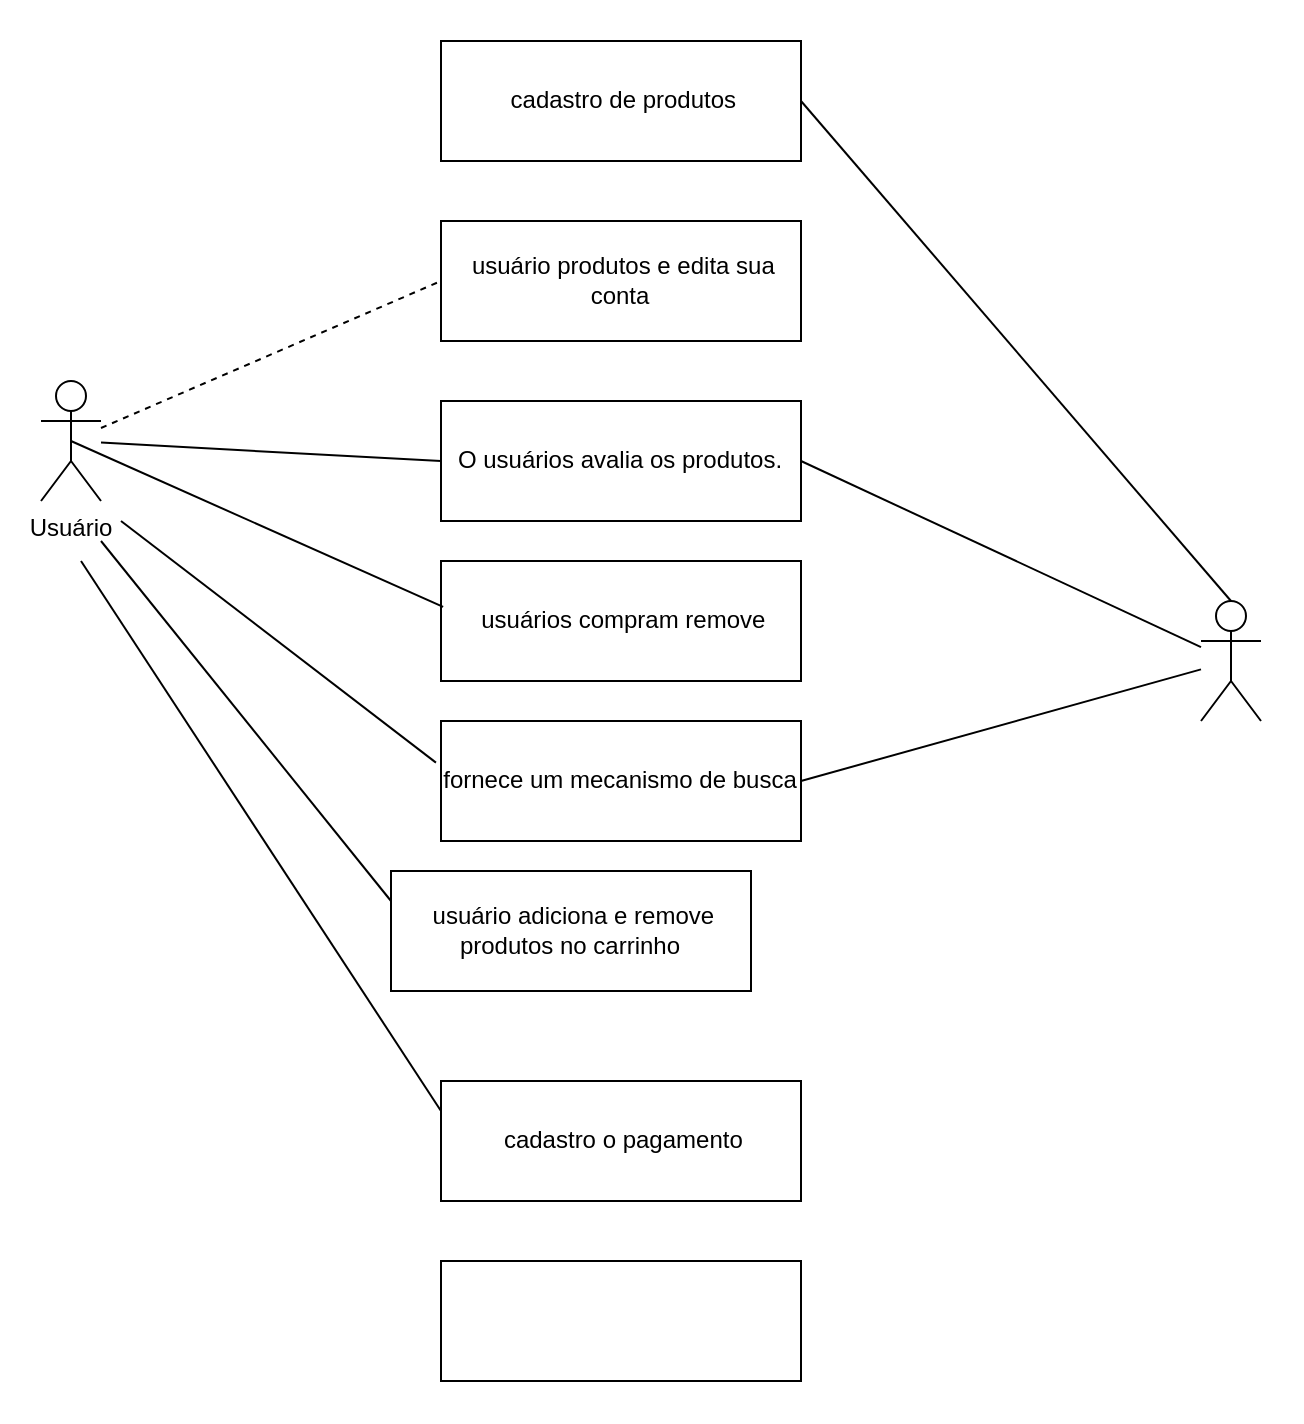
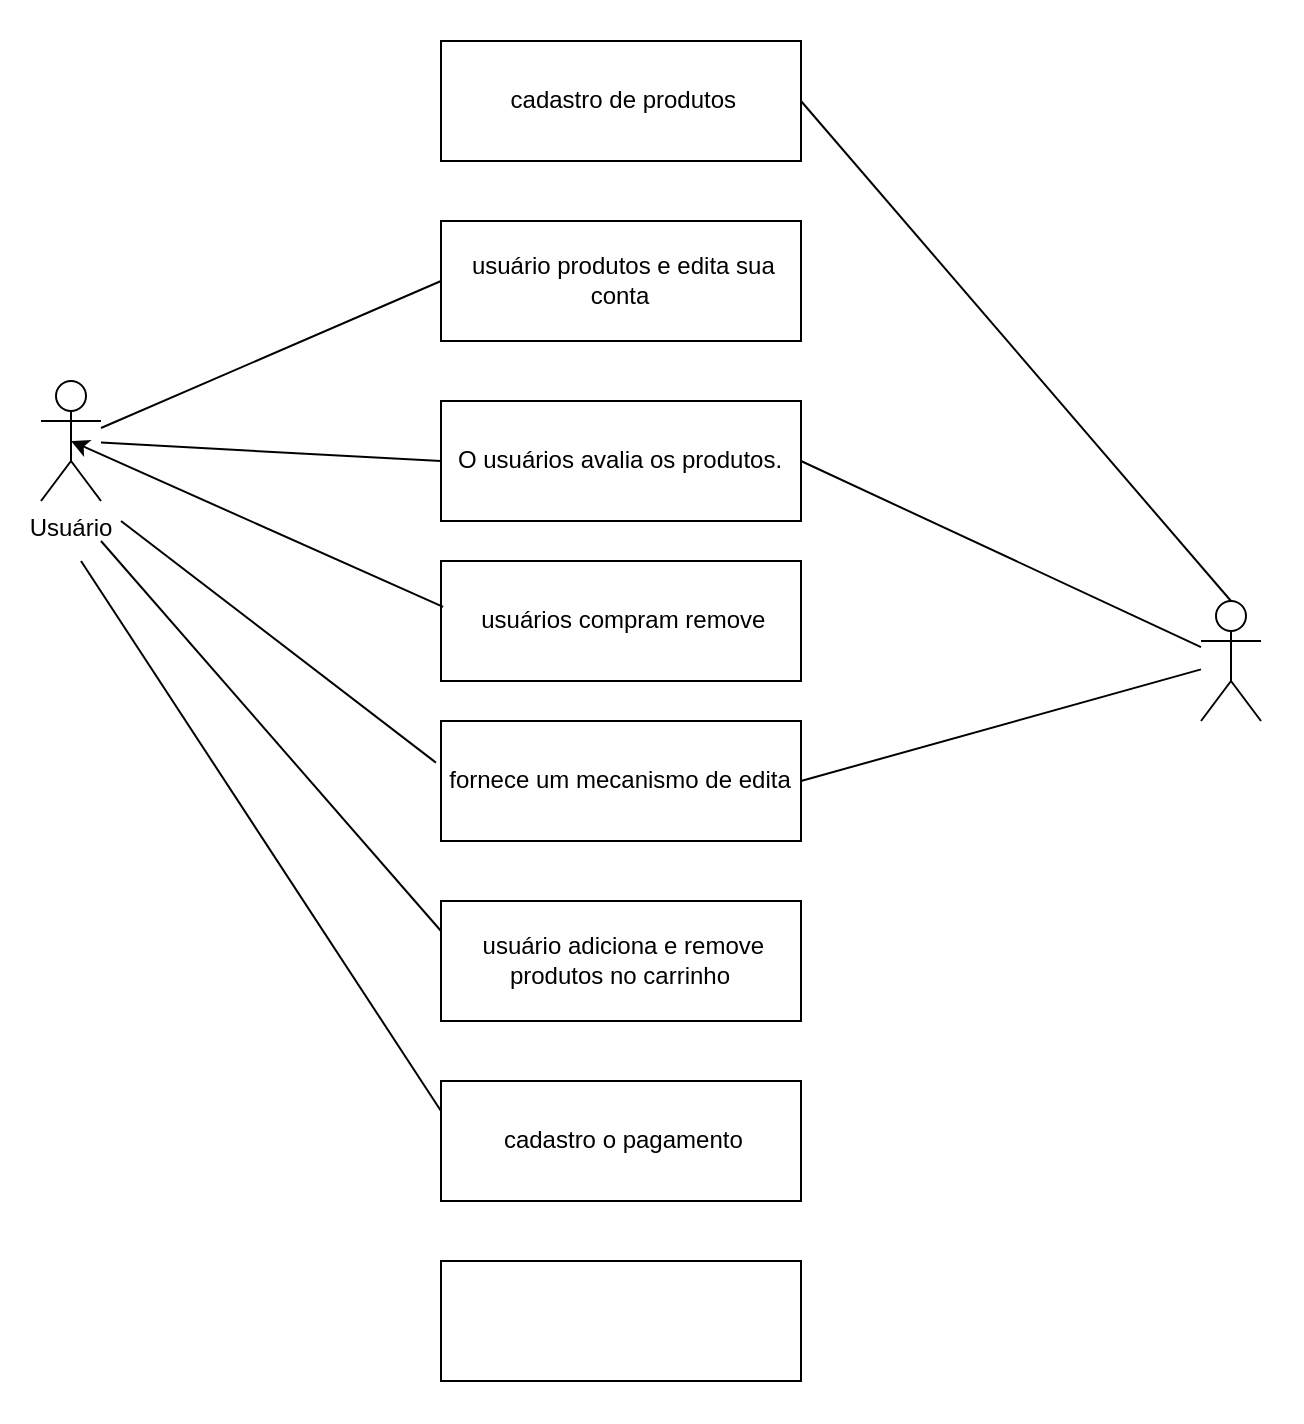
edge "usuário produtos e edita sua conta" -- "Usuário": style dashed -> solid
edge "Usuário" -- "usuários compram remove": arrowhead none -> classic
node "fornece um mecanismo de busca": label "fornece um mecanismo de busca" -> "fornece um mecanismo de edita"
node "usuário adiciona e remove produtos no carrinho": moved (571, 931) -> (621, 961)
